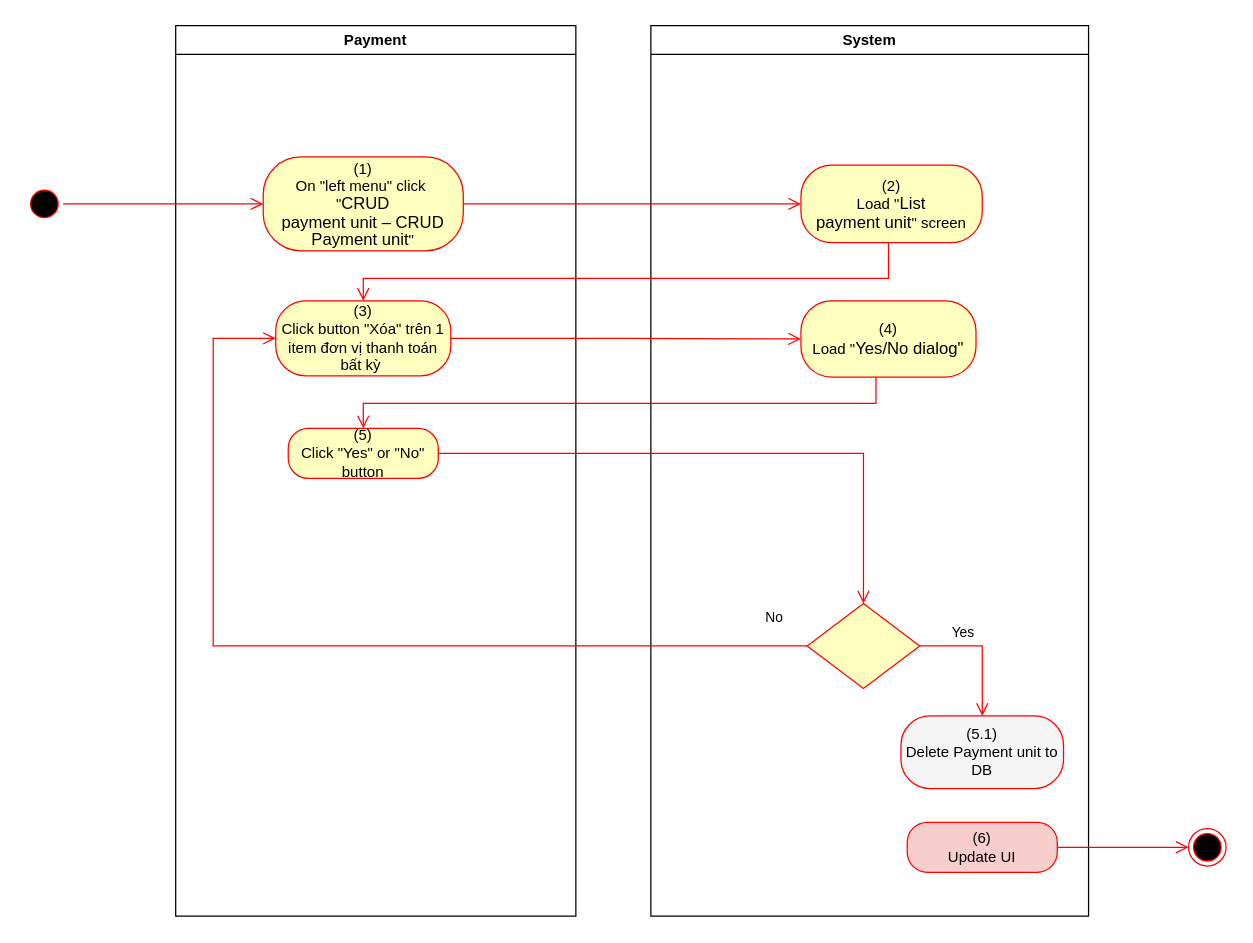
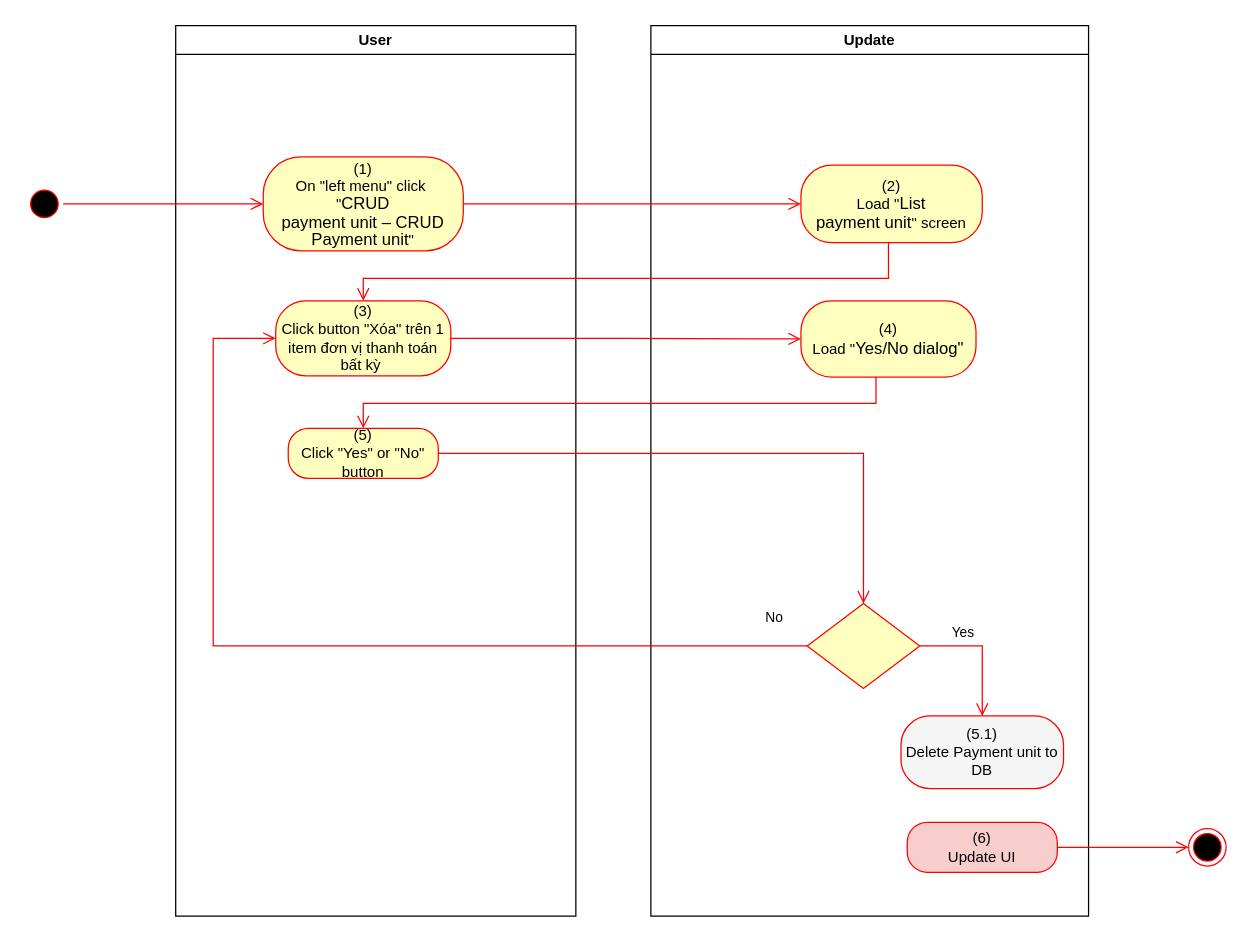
node "Payment": label "Payment" -> "User"
node "System": label "System" -> "Update"
